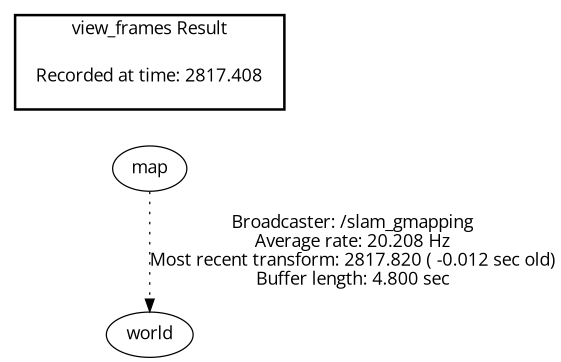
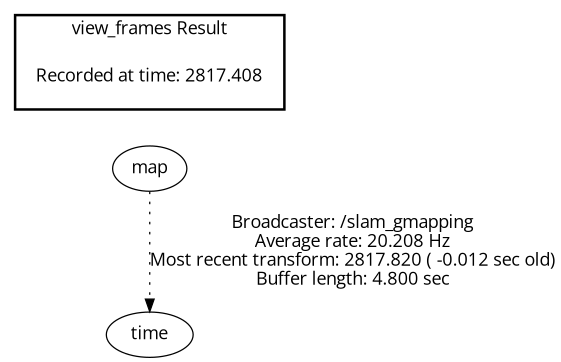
node "world": label "world" -> "time"
